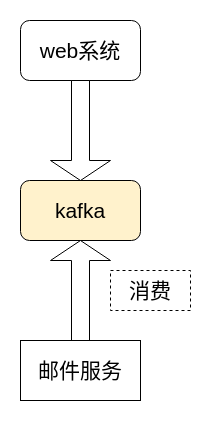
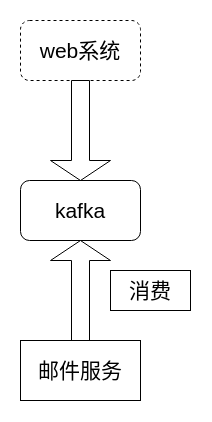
node "web系统": style solid -> dashed
node "kafka": fillcolor #fff2cc -> #ffffff
node "消费": style dashed -> solid
